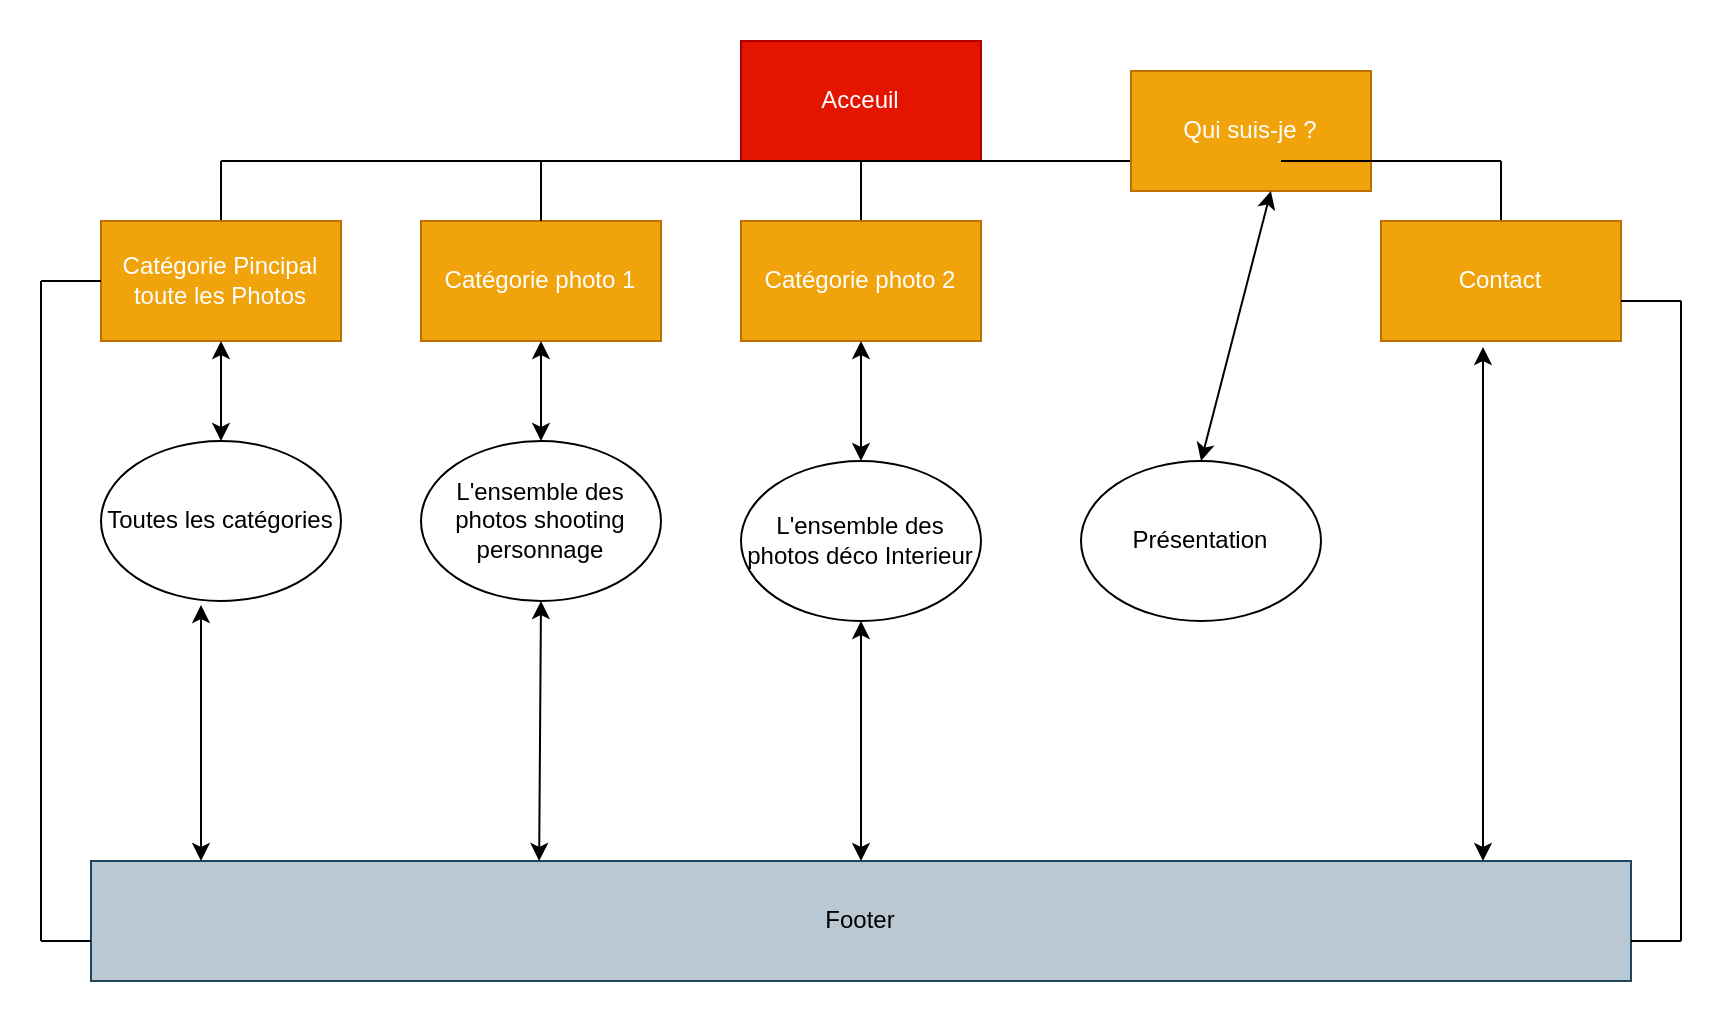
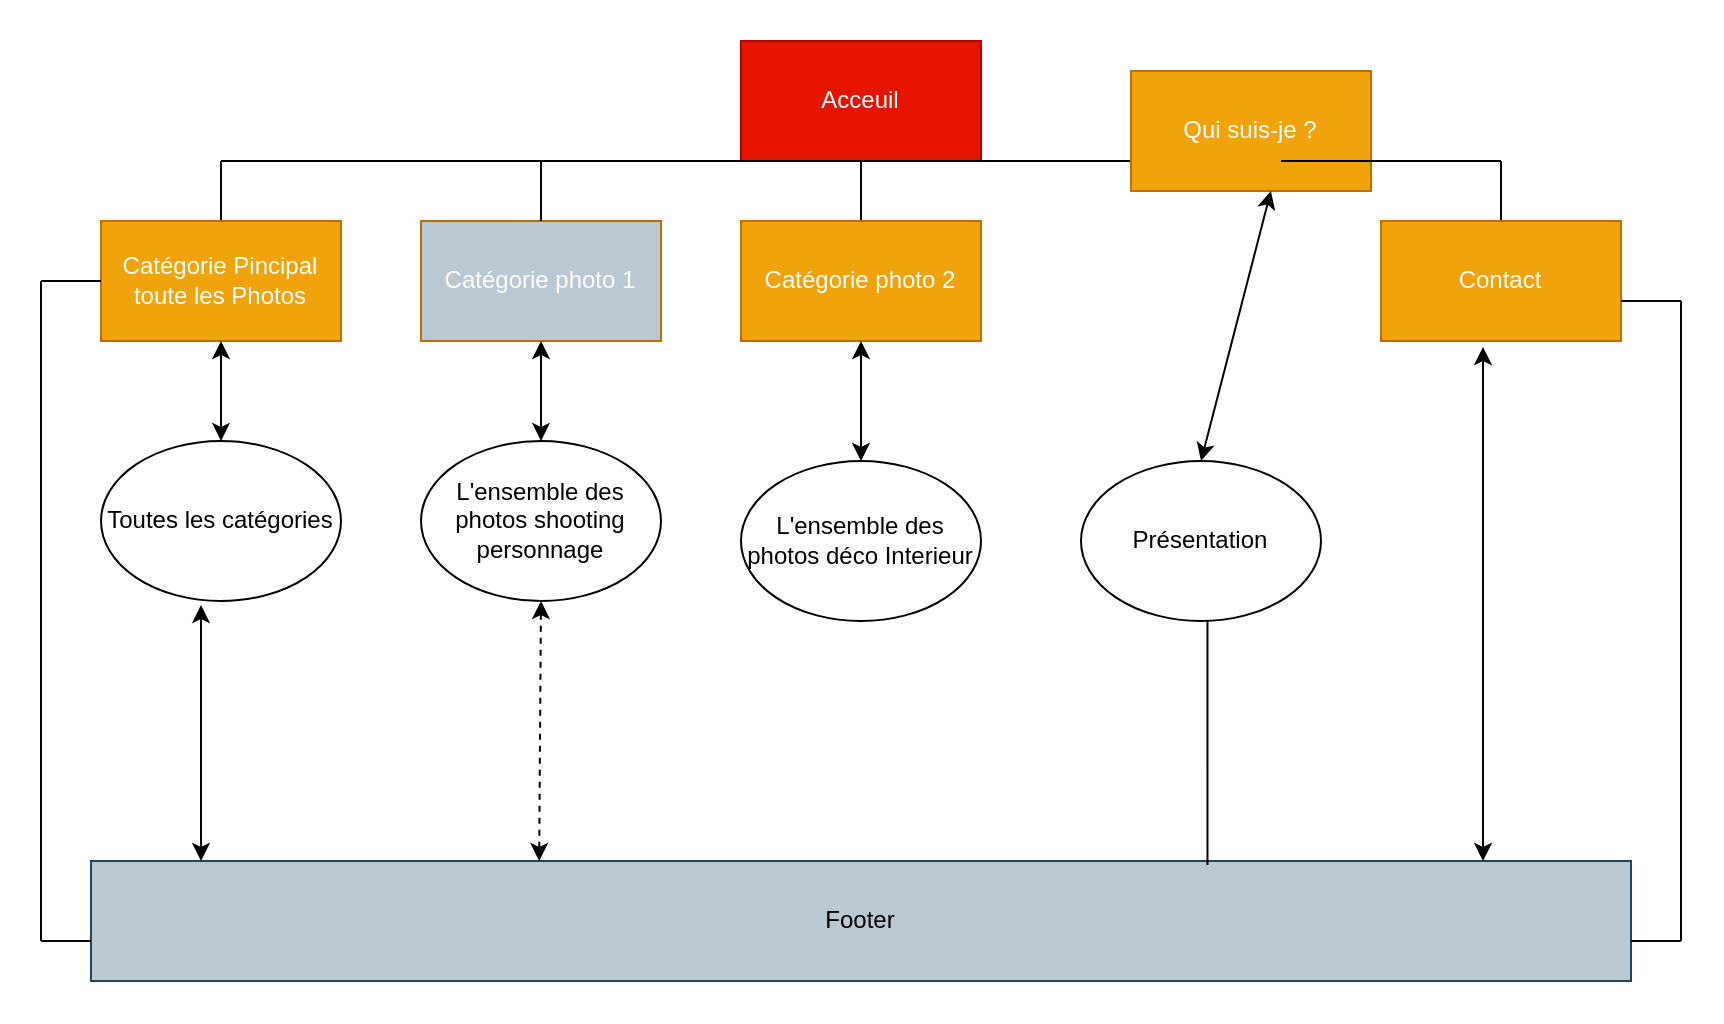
node "Catégorie photo 1": fillcolor #f0a30a -> #bac8d3
edge "L'ensemble des photos shooting personnage" -- "Footer": style solid -> dashed
edge "L'ensemble des photos déco Interieur" -- "Footer": removed
edge "Présentation" -- "Footer": added
